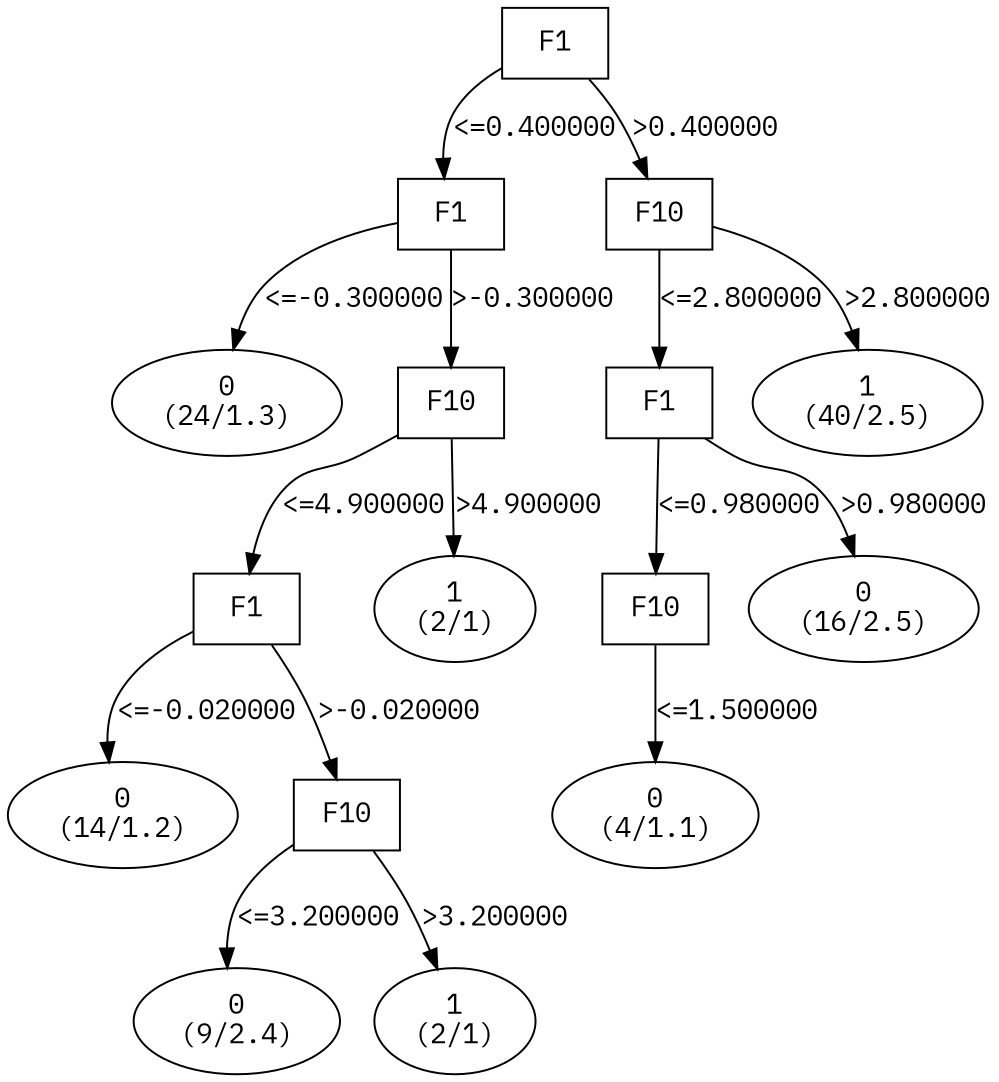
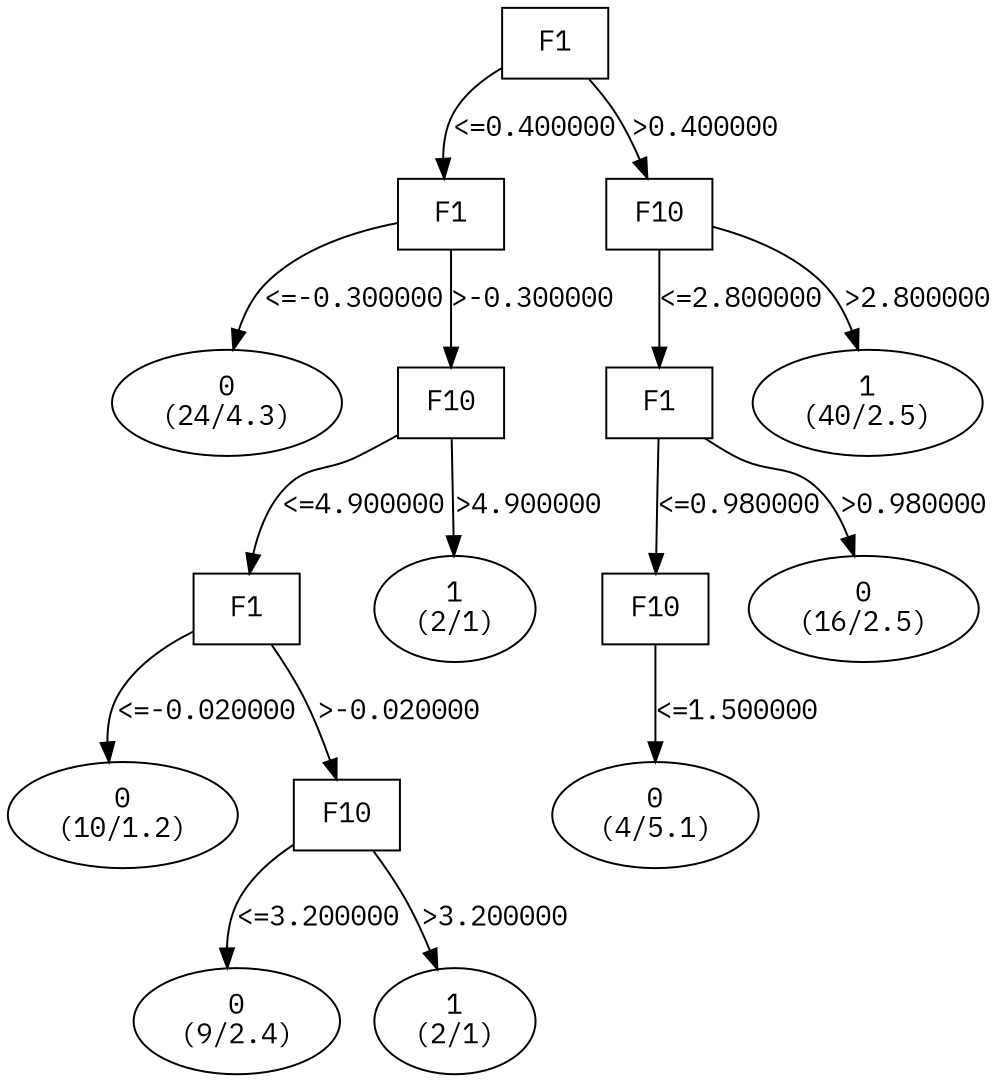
node "0 (24/1.3)": label "0 (24/1.3)" -> "0 (24/4.3)"
node "0 (14/1.2)": label "0 (14/1.2)" -> "0 (10/1.2)"
node "0 (4/1.1)": label "0 (4/1.1)" -> "0 (4/5.1)"
